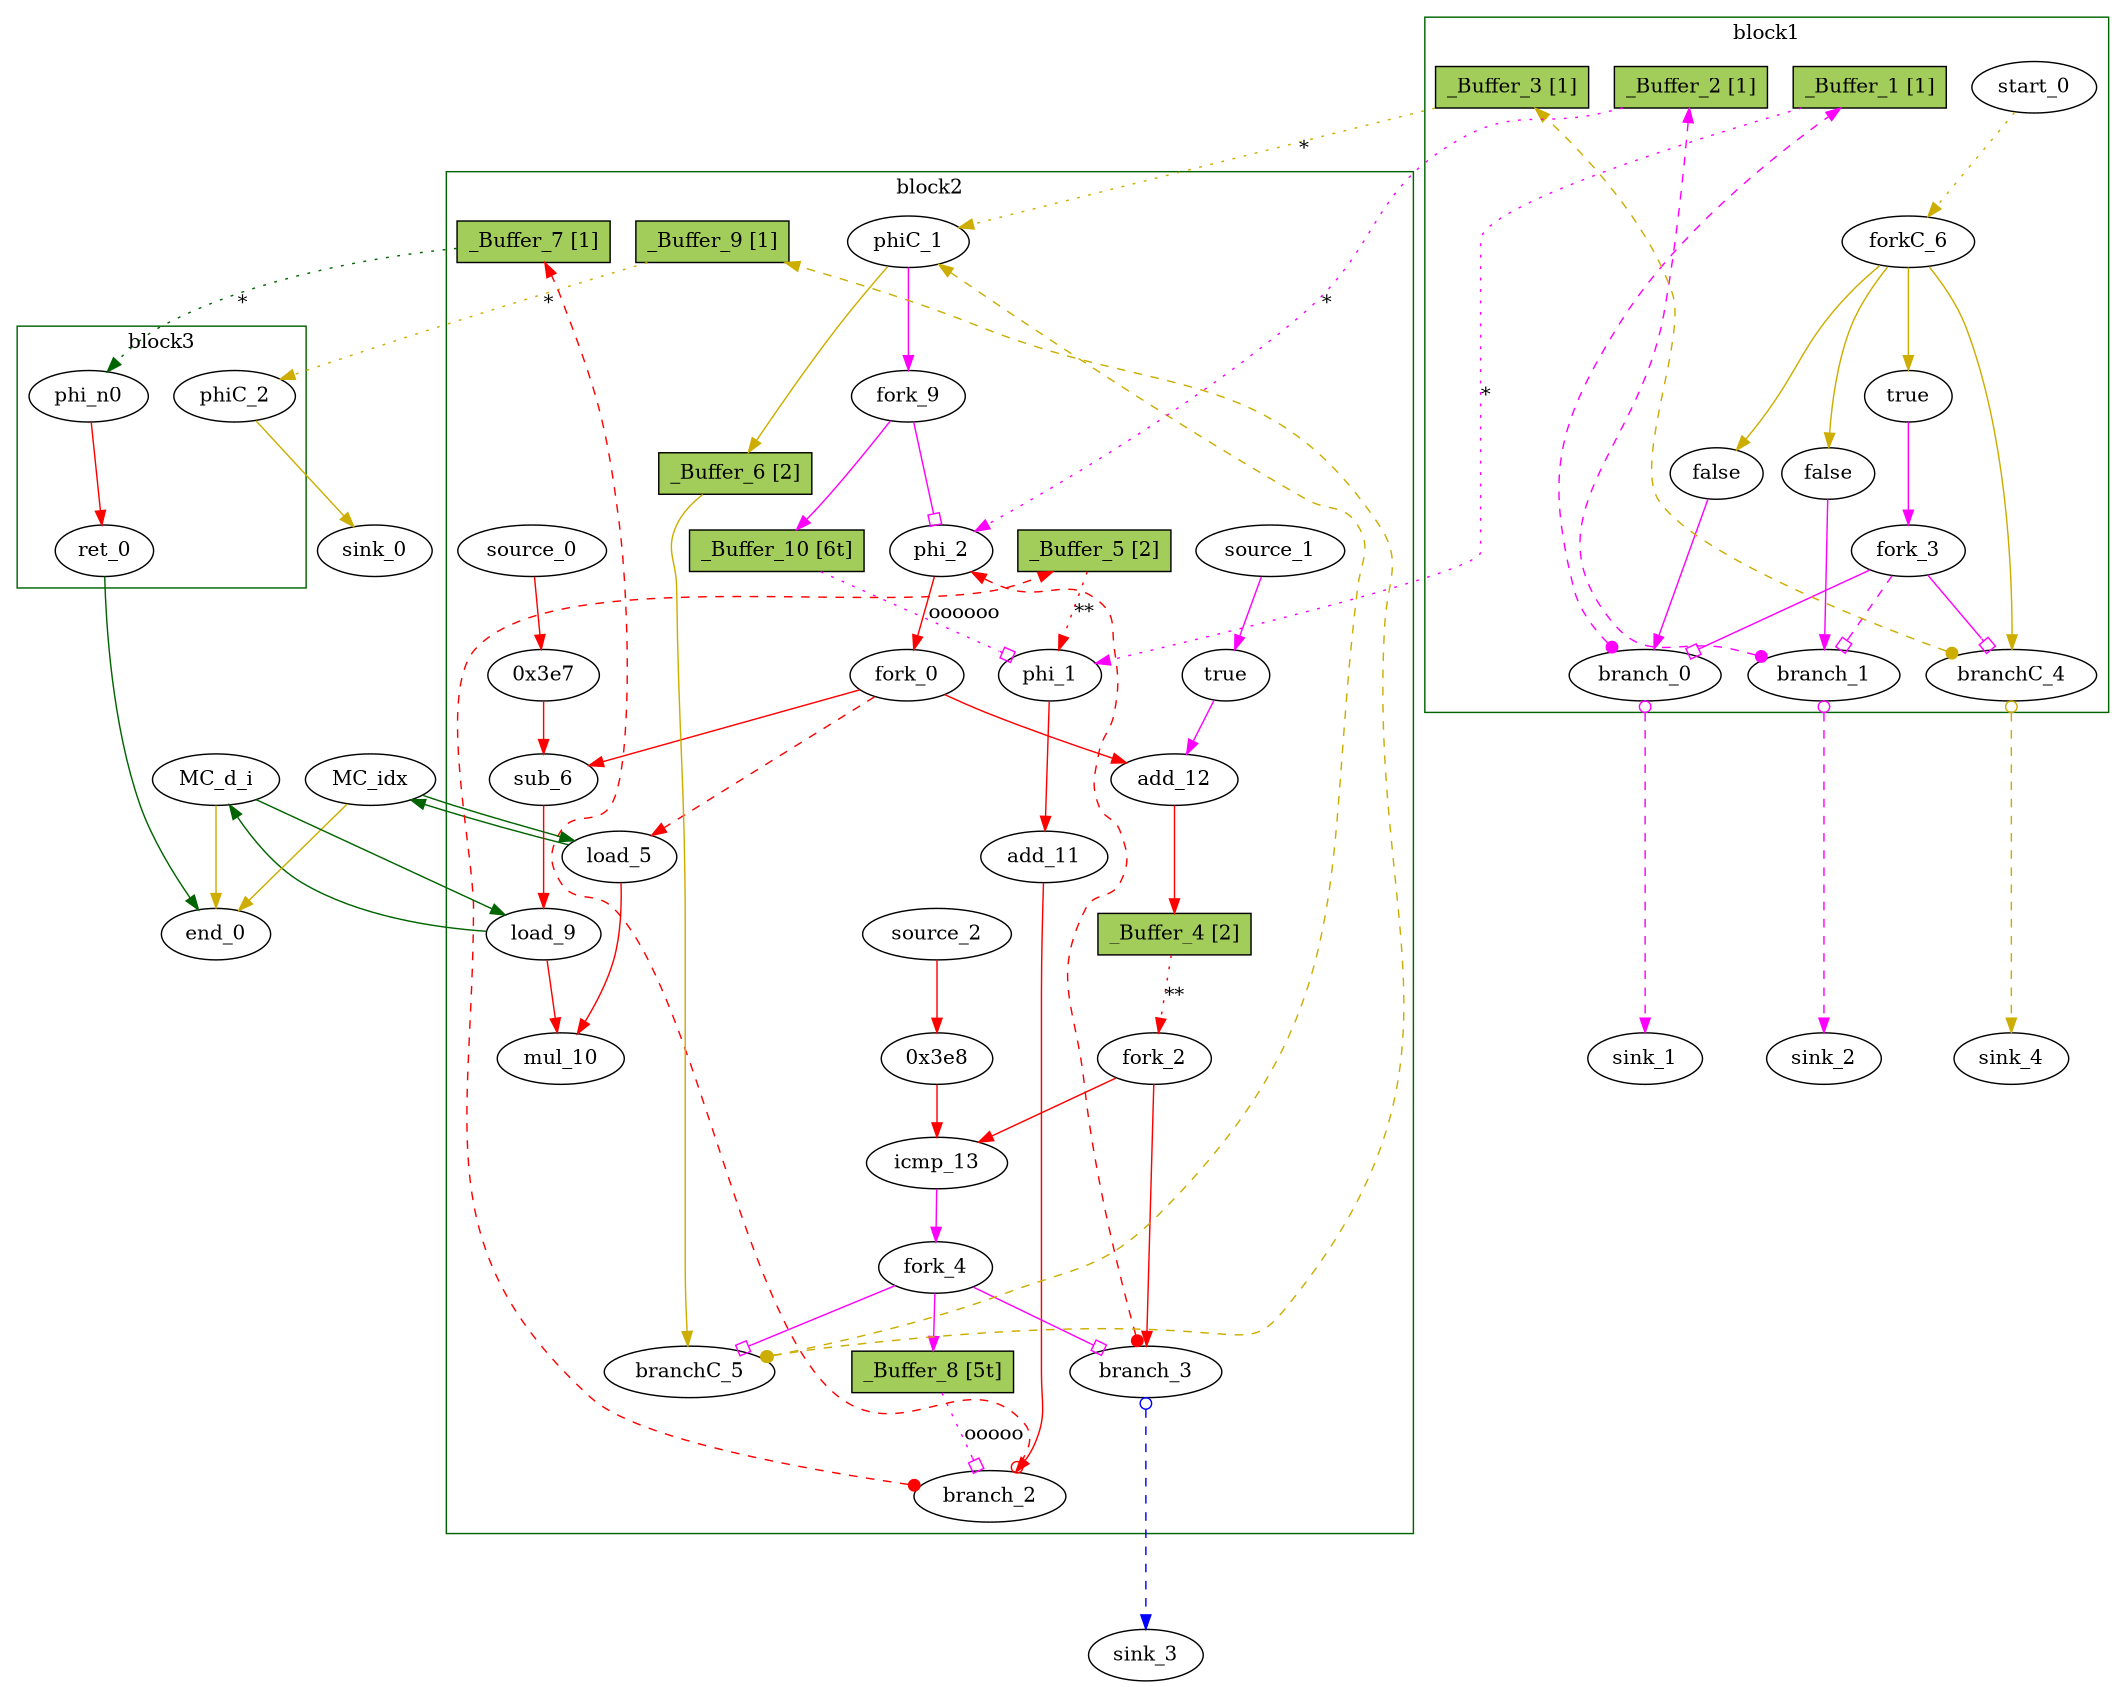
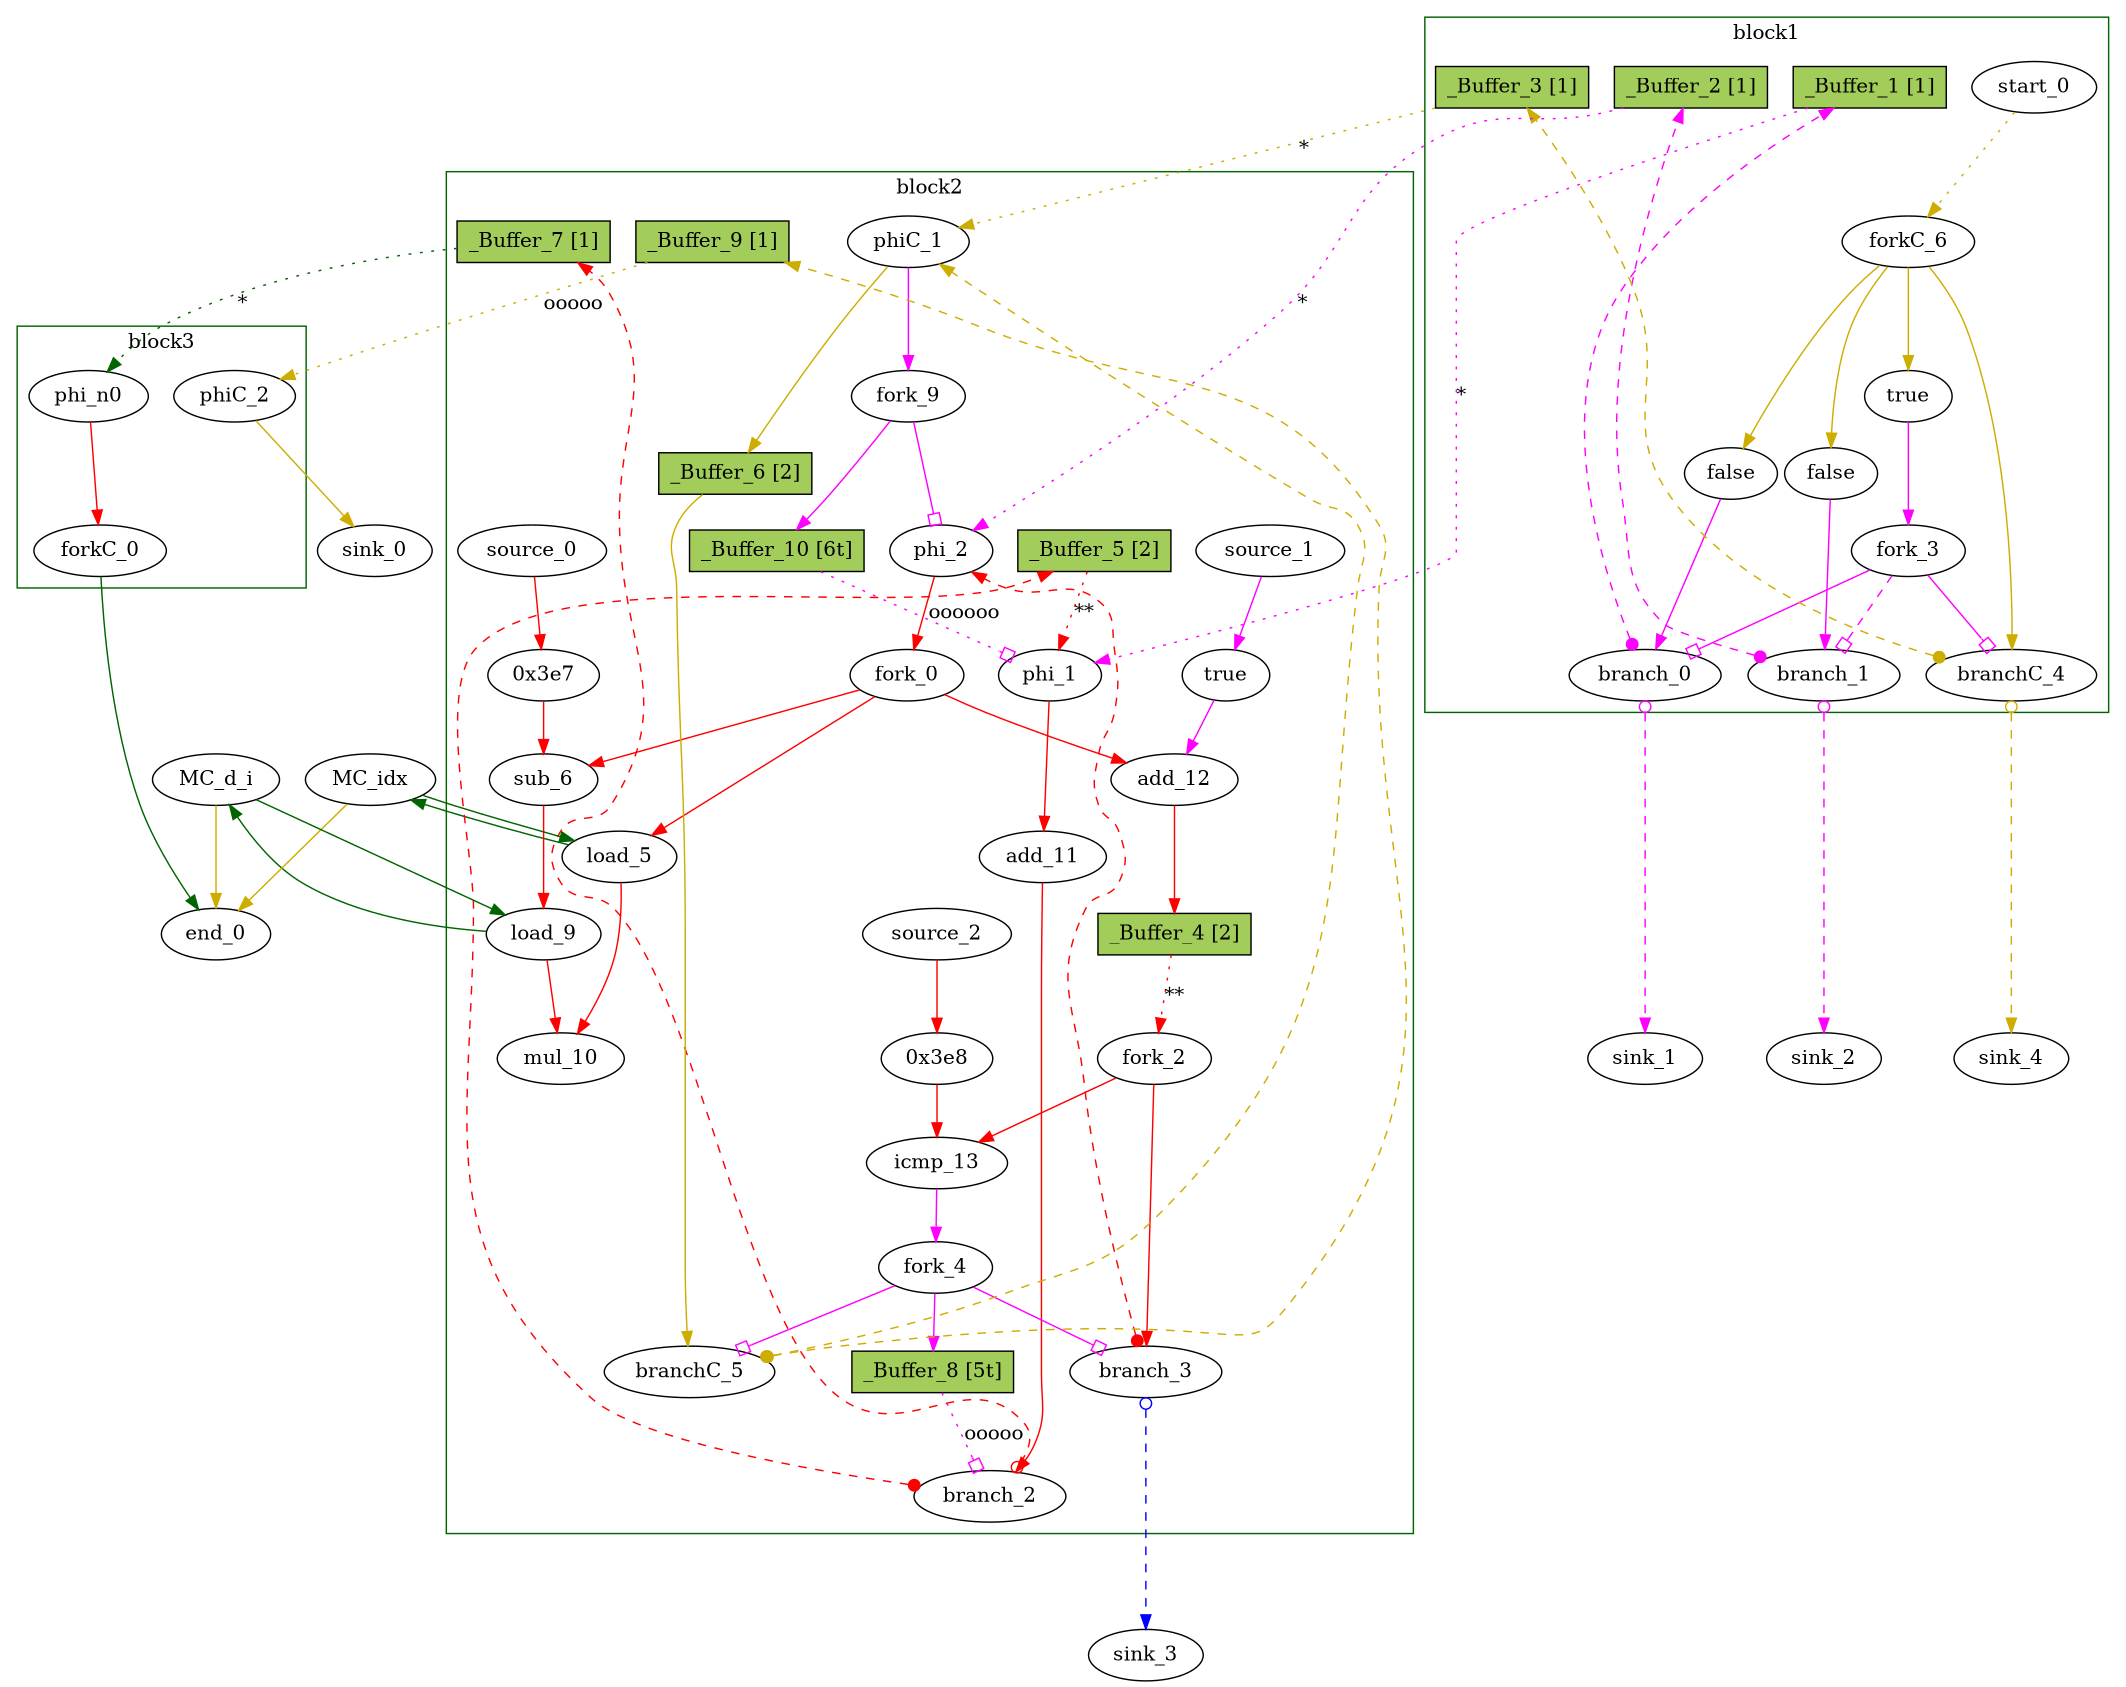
edge "_Buffer_9 [1]" -> "phiC_2": label "*" -> "ooooo"
node "ret_0": label "ret_0" -> "forkC_0"
edge "fork_0" -> "load_5": style dashed -> solid
